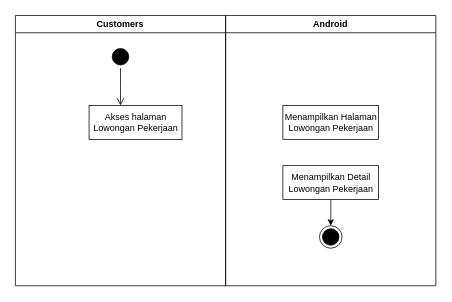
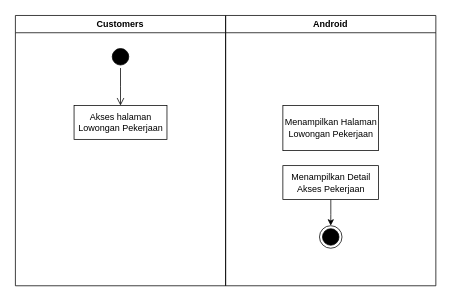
node "Akses halaman Lowongan Pekerjaan": moved (135, 122) -> (120, 122)
node "Menampilkan Halaman Lowongan Pekerjaan": size 96x34 -> 96x45
node "Menampilkan Detail Lowongan Pekerjaan": label "Menampilkan Detail Lowongan Pekerjaan" -> "Menampilkan Detail Akses Pekerjaan"
